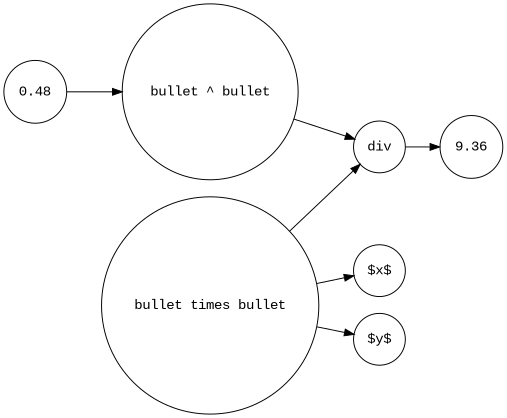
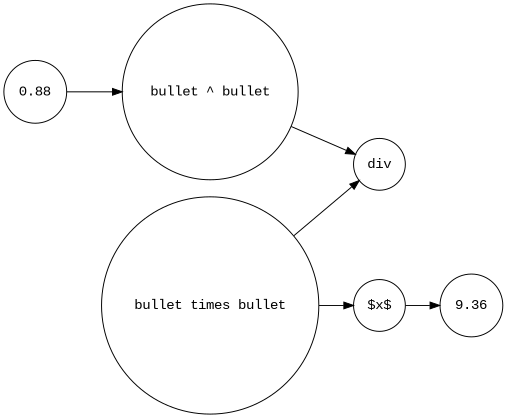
node "0.48": label "0.48" -> "0.88"
edge "div" -> "9.36": now "$x$" -> "9.36"
node "$y$": removed
